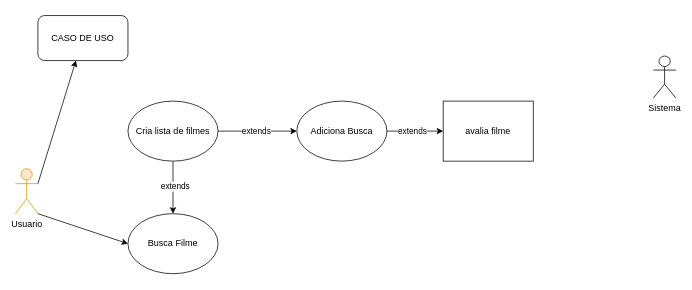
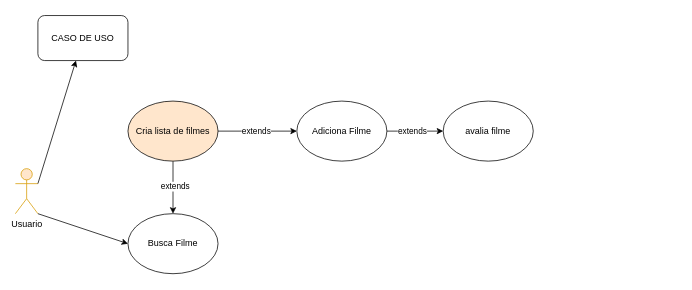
node "Sistema": removed
node "Cria lista de filmes": fillcolor #ffffff -> #ffe6cc
node "Adiciona Busca": label "Adiciona Busca" -> "Adiciona Filme"
node "avalia filme": shape rectangle -> ellipse
